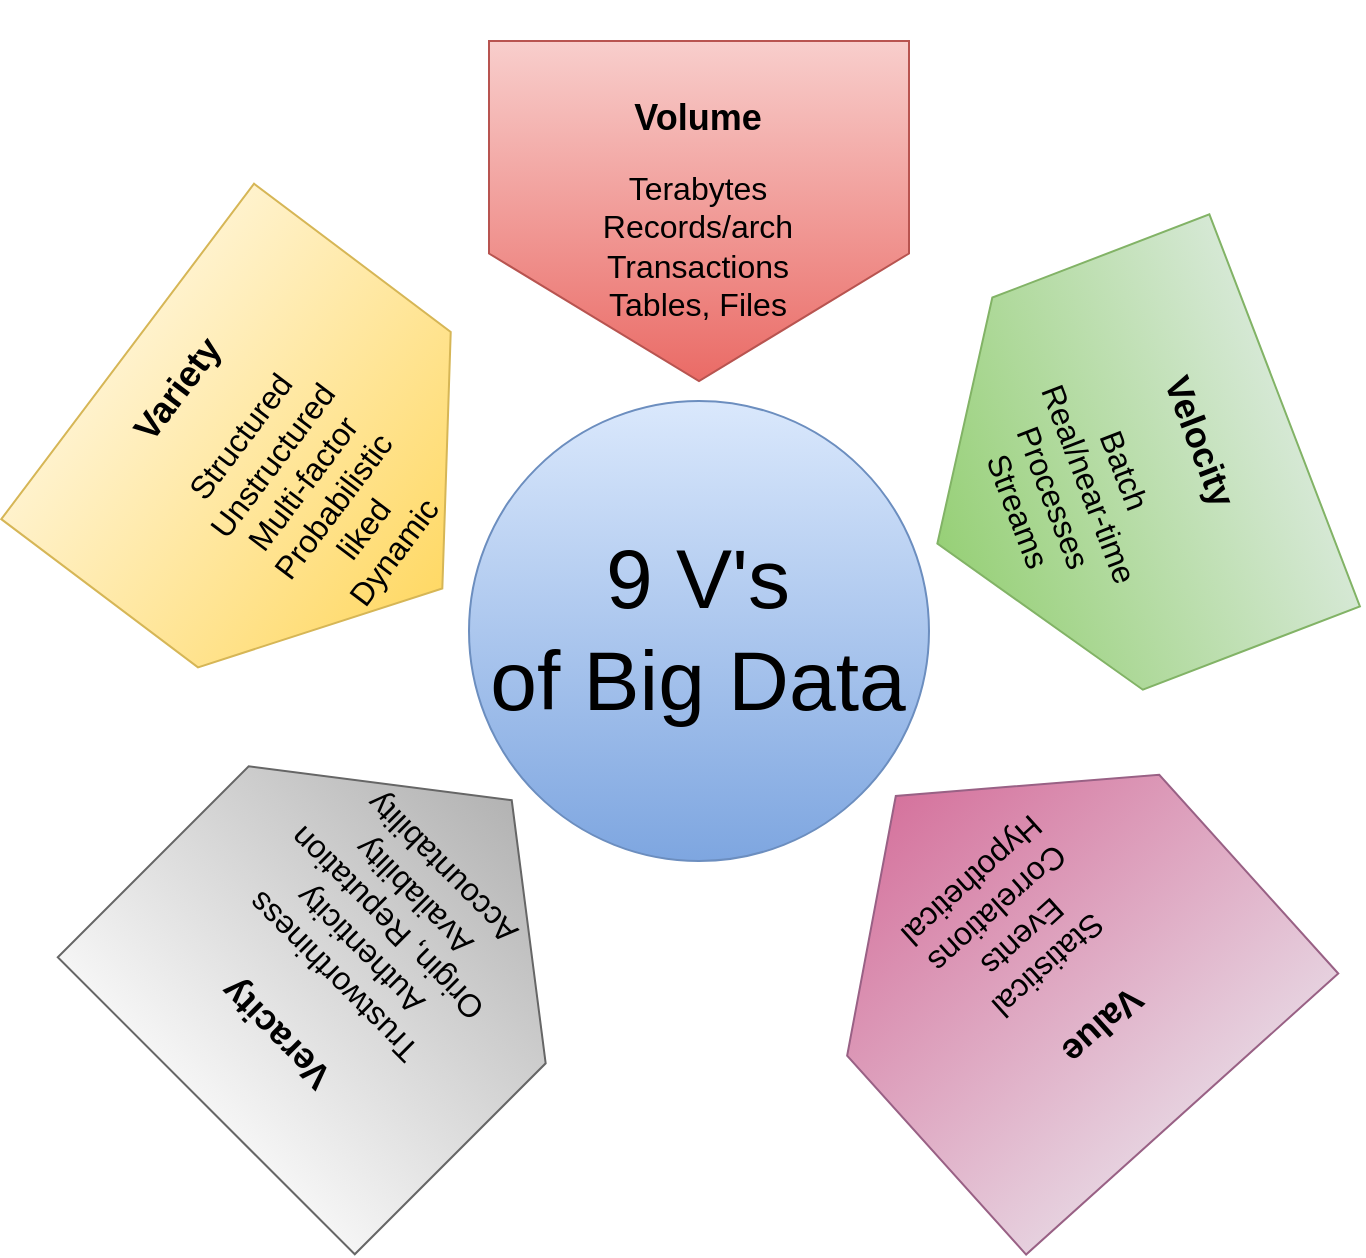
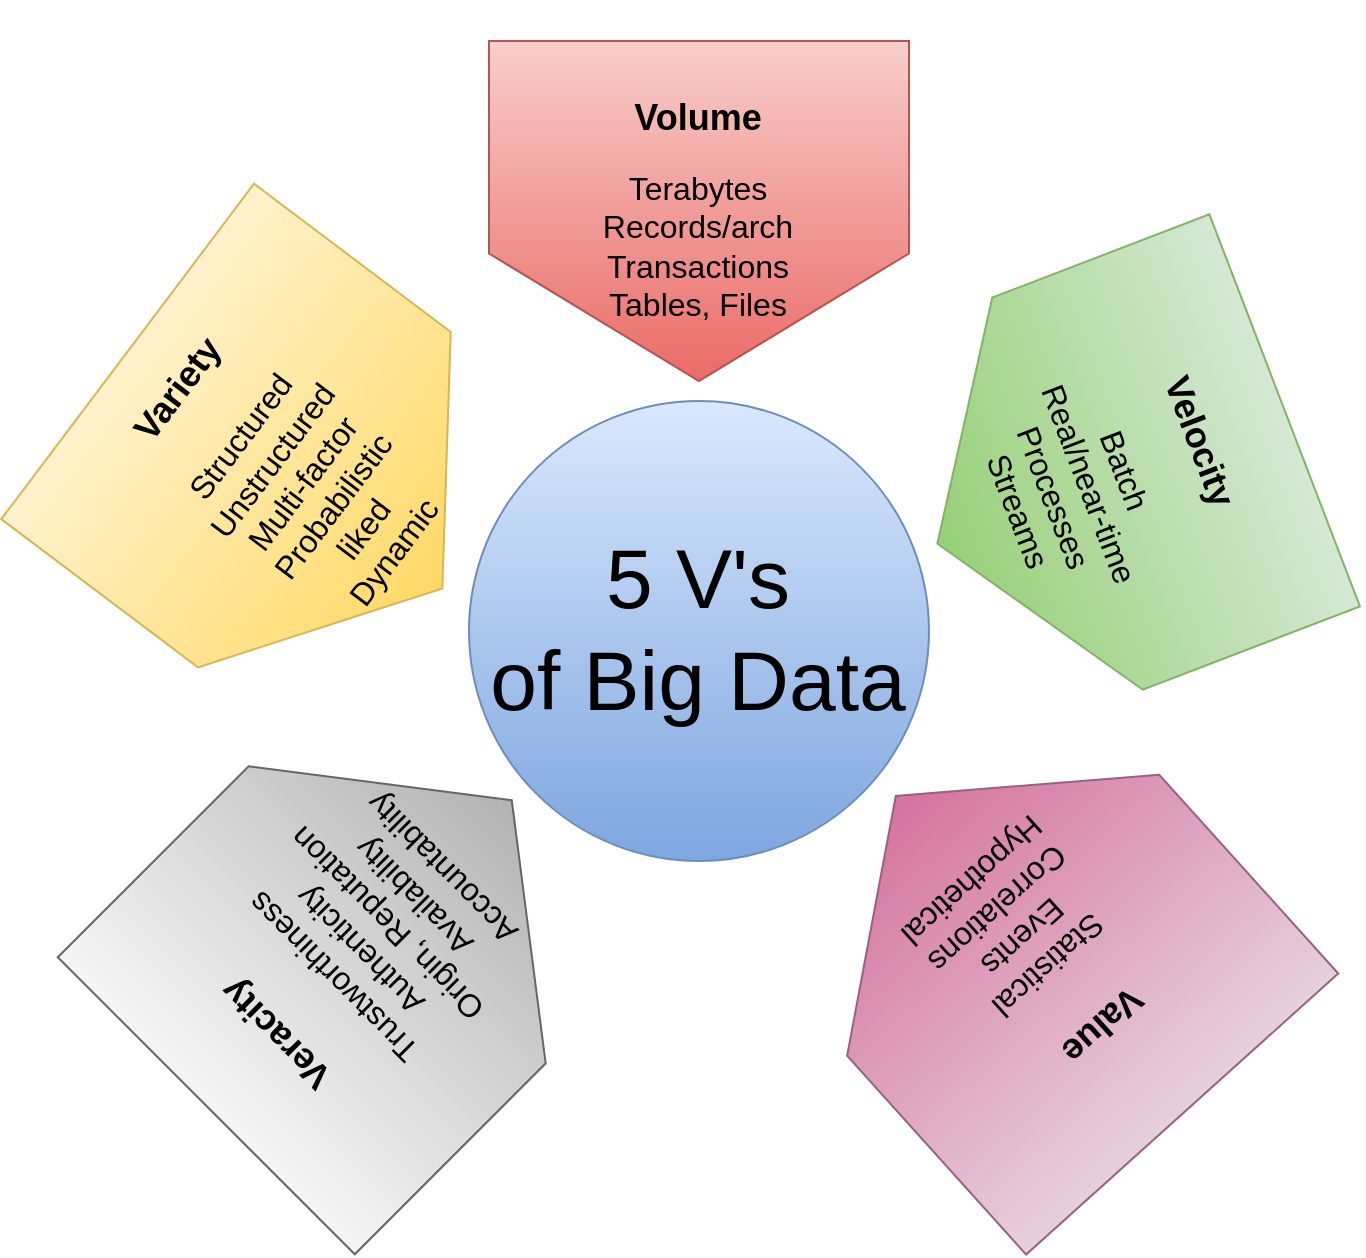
node "9 V's of Big Data": label "9 V's of Big Data" -> "5 V's of Big Data"
